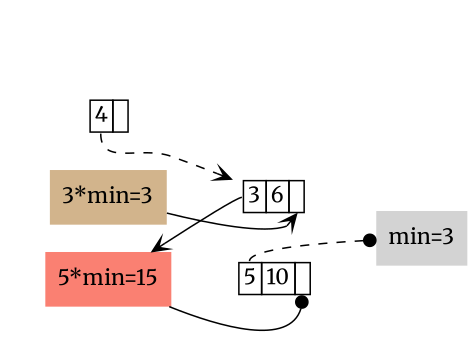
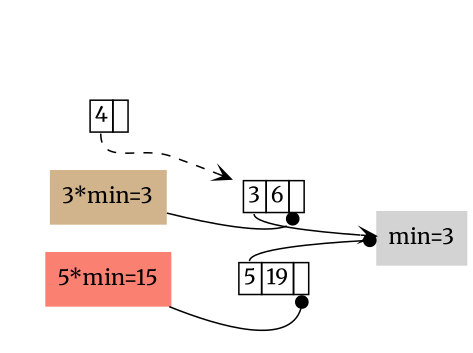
edge "3" -> "5*min=15": now "3" -> "min=3"
edge "3*min=3" -> "3": arrowhead vee -> dot
edge "5" -> "min=3": style dashed -> solid
node "5": text "10" -> "19"
